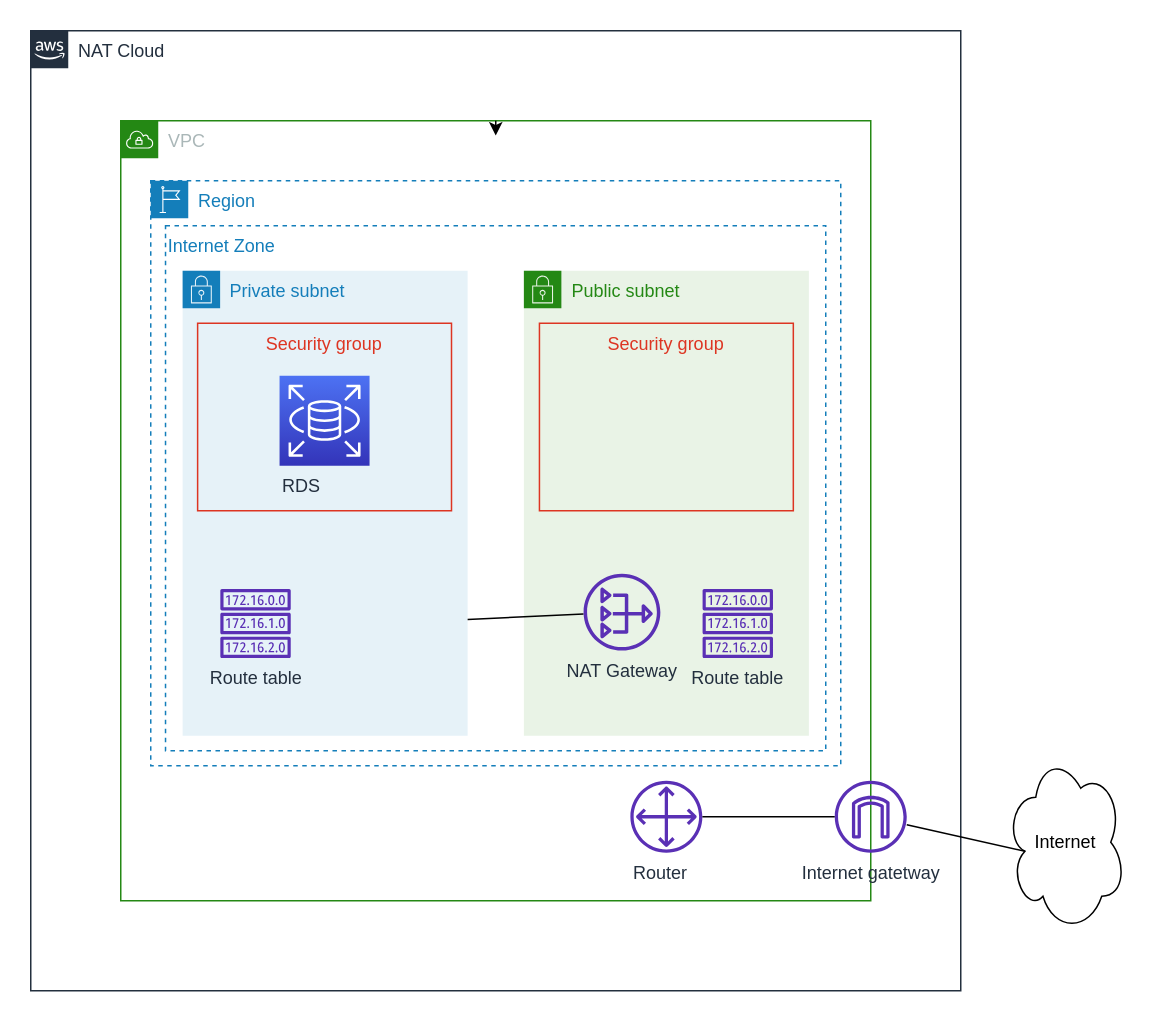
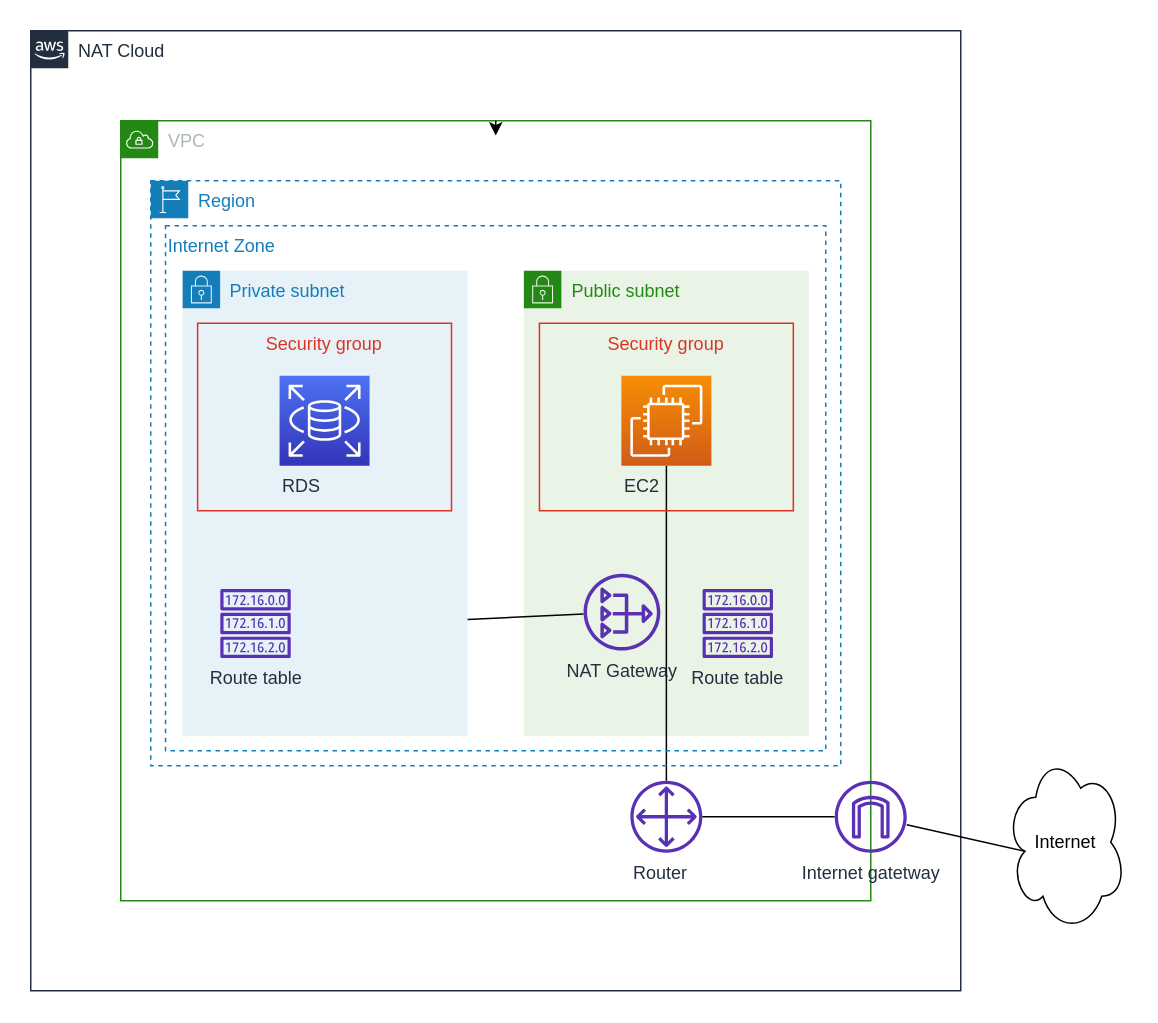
node "EC2": added
edge "EC2" -- "Router": added
